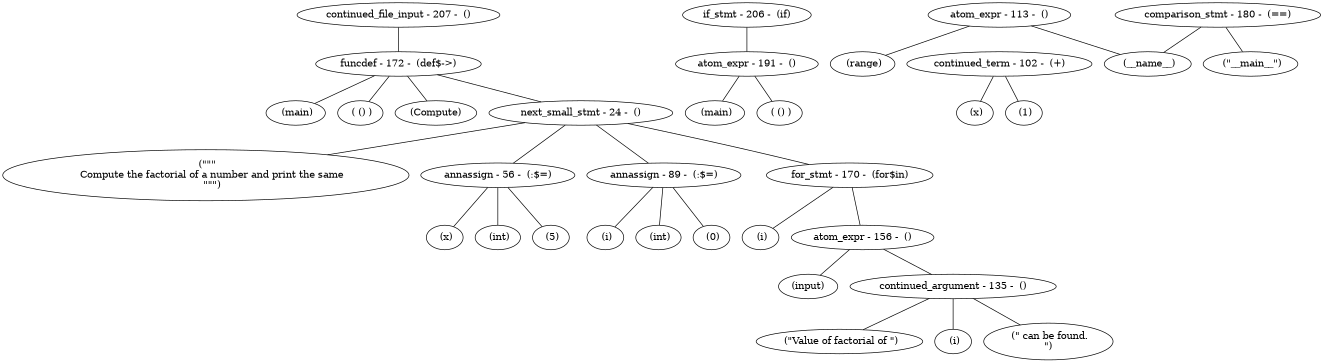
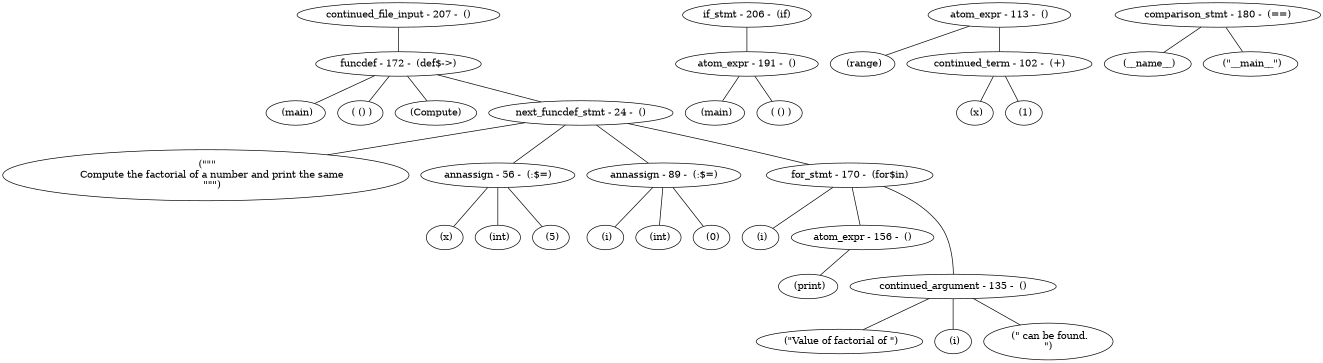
edge "atom_expr - 113 -  ()" -- "(__name__)": now "atom_expr - 113 -  ()" -- "continued_term - 102 -  (+)"
node "next_small_stmt - 24 -  ()": label "next_small_stmt - 24 -  ()" -> "next_funcdef_stmt - 24 -  ()"
edge "atom_expr - 156 -  ()" -- "continued_argument - 135 -  ()": now "for_stmt - 170 -  (for$in)" -- "continued_argument - 135 -  ()"
node "(input)": label "(input)" -> "(print)"
